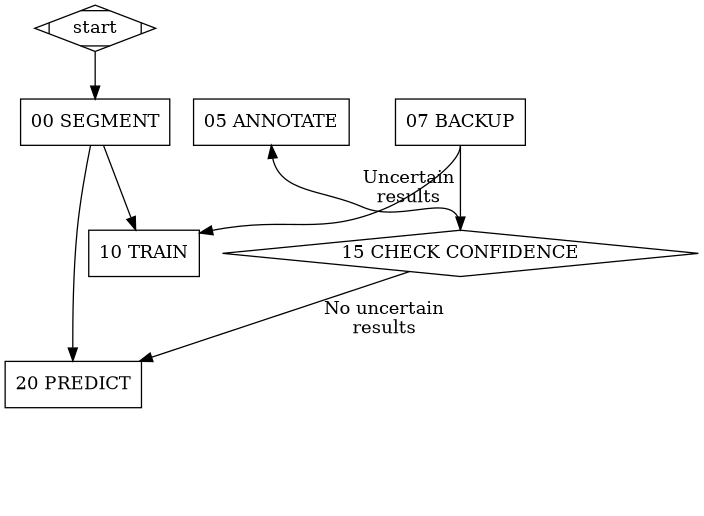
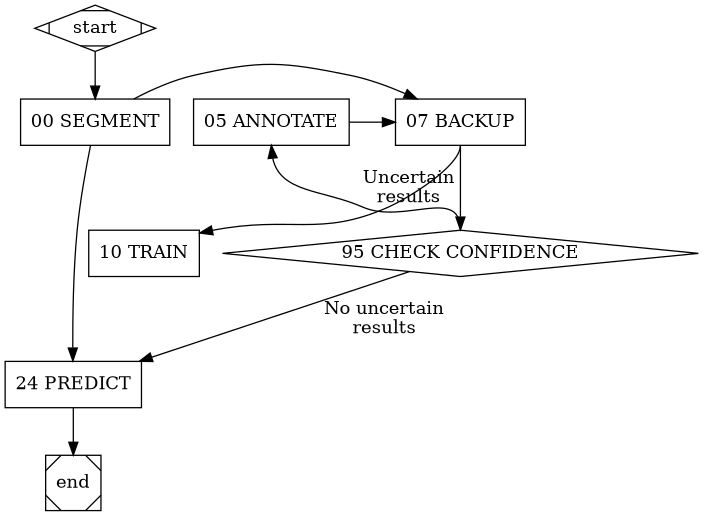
edge "05 ANNOTATE" -> "07 BACKUP": added
edge "00 SEGMENT" -> "10 TRAIN": now "00 SEGMENT" -> "07 BACKUP"
node "15 CHECK CONFIDENCE": label "15 CHECK CONFIDENCE" -> "95 CHECK CONFIDENCE"
node "20 PREDICT": label "20 PREDICT" -> "24 PREDICT"
node "end": added
